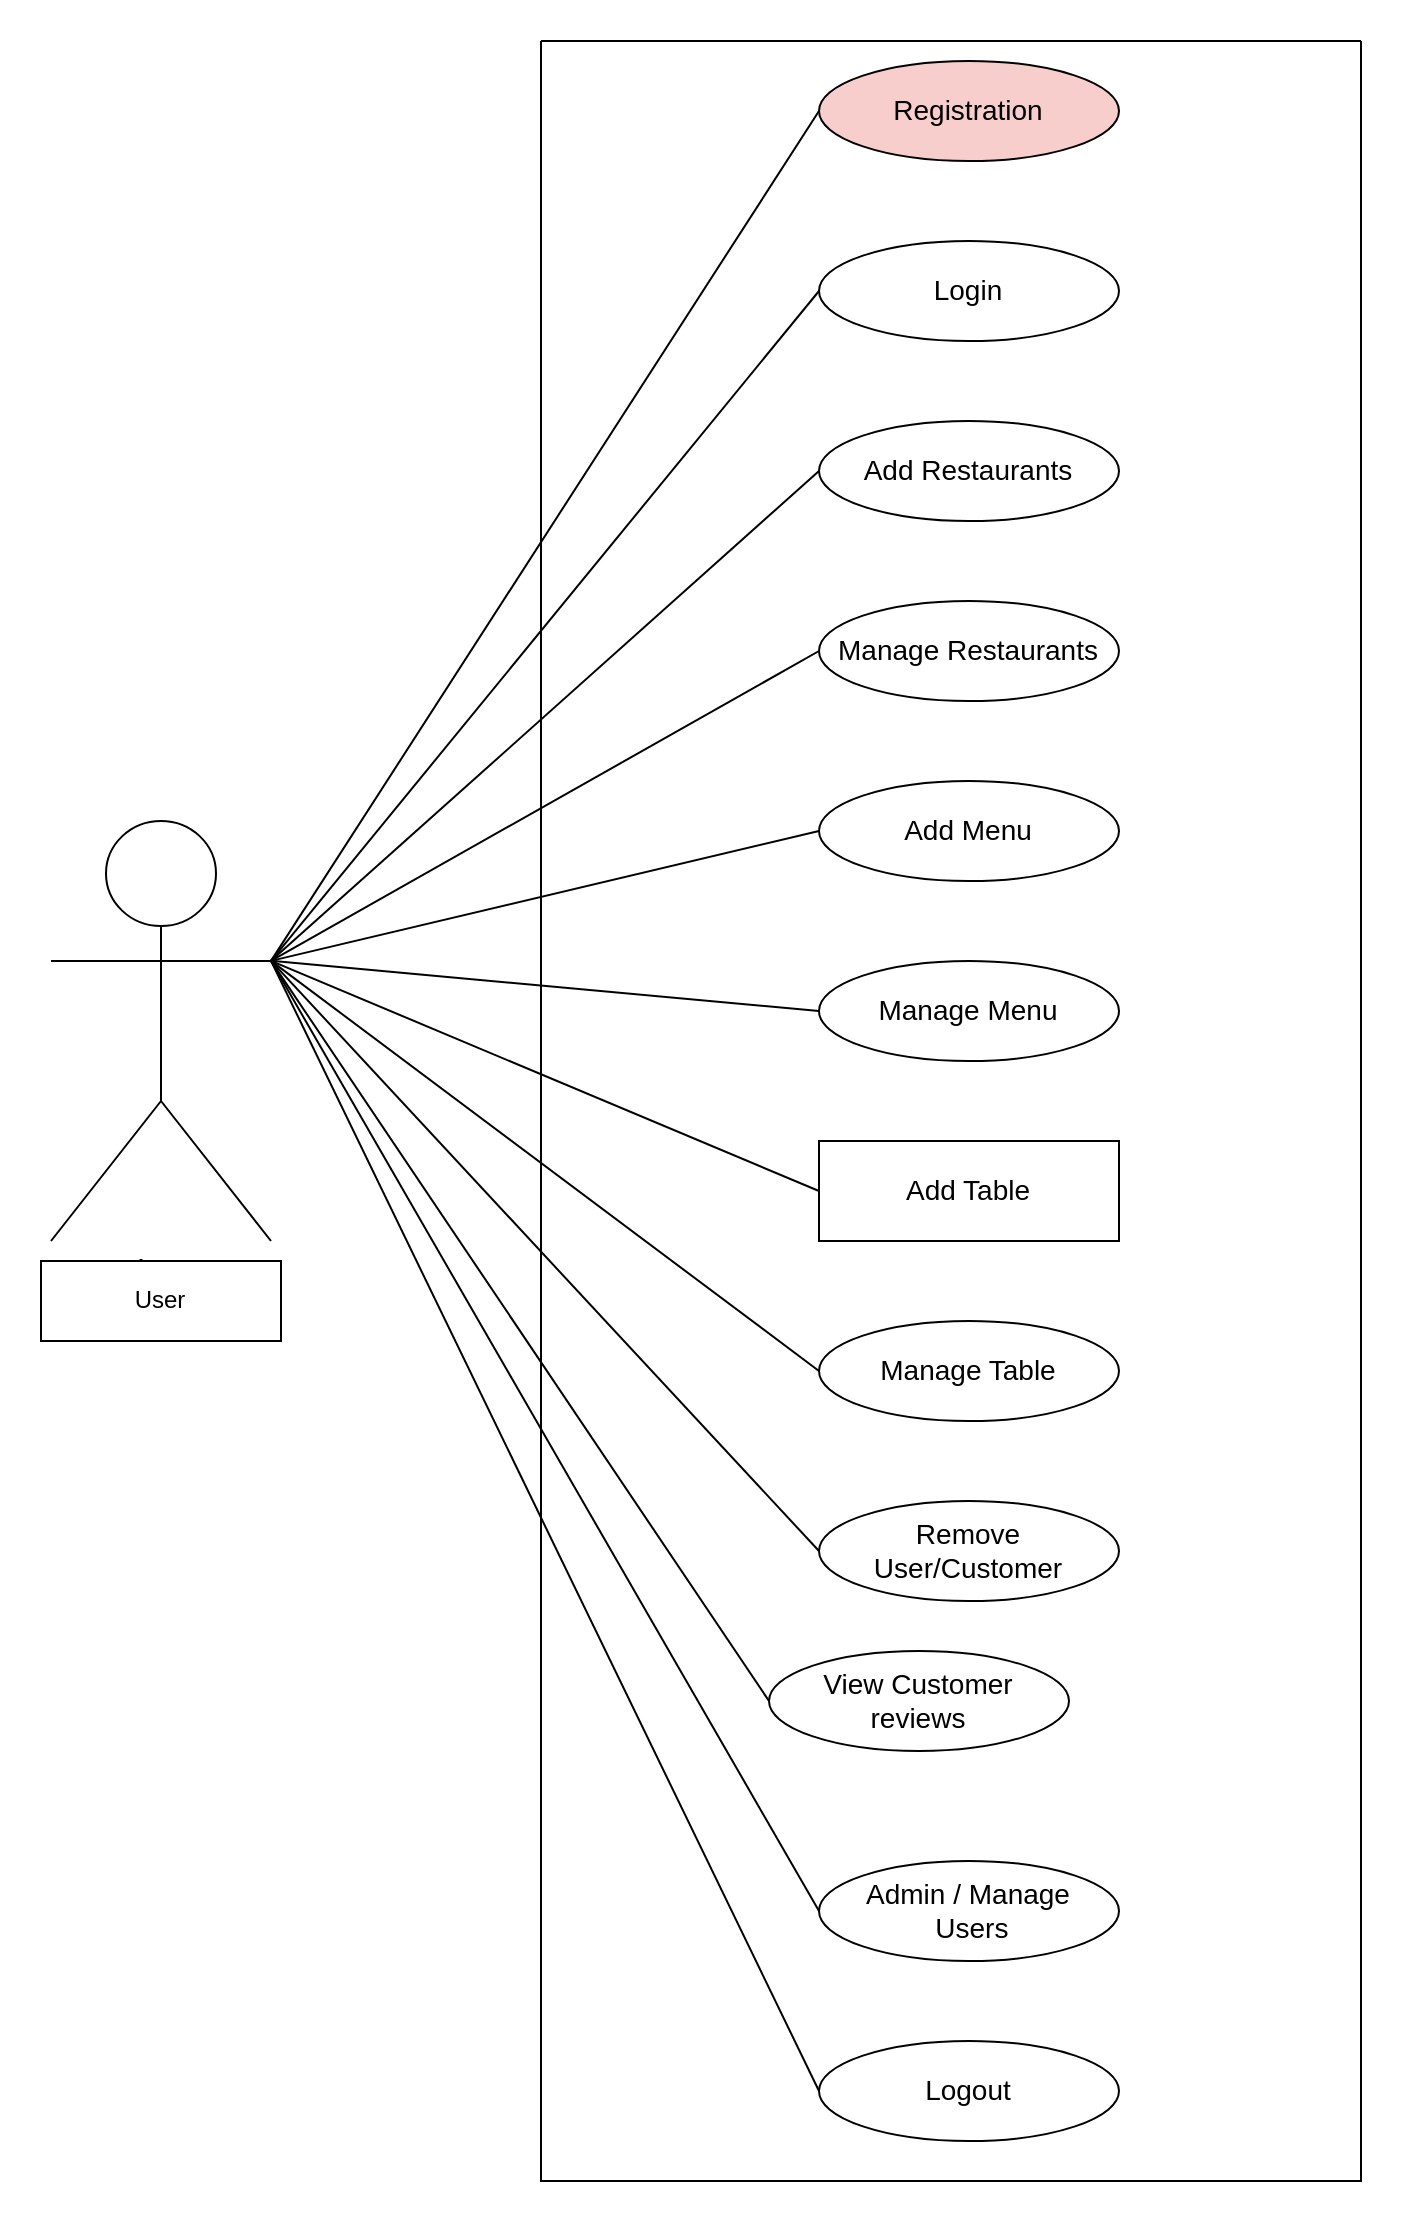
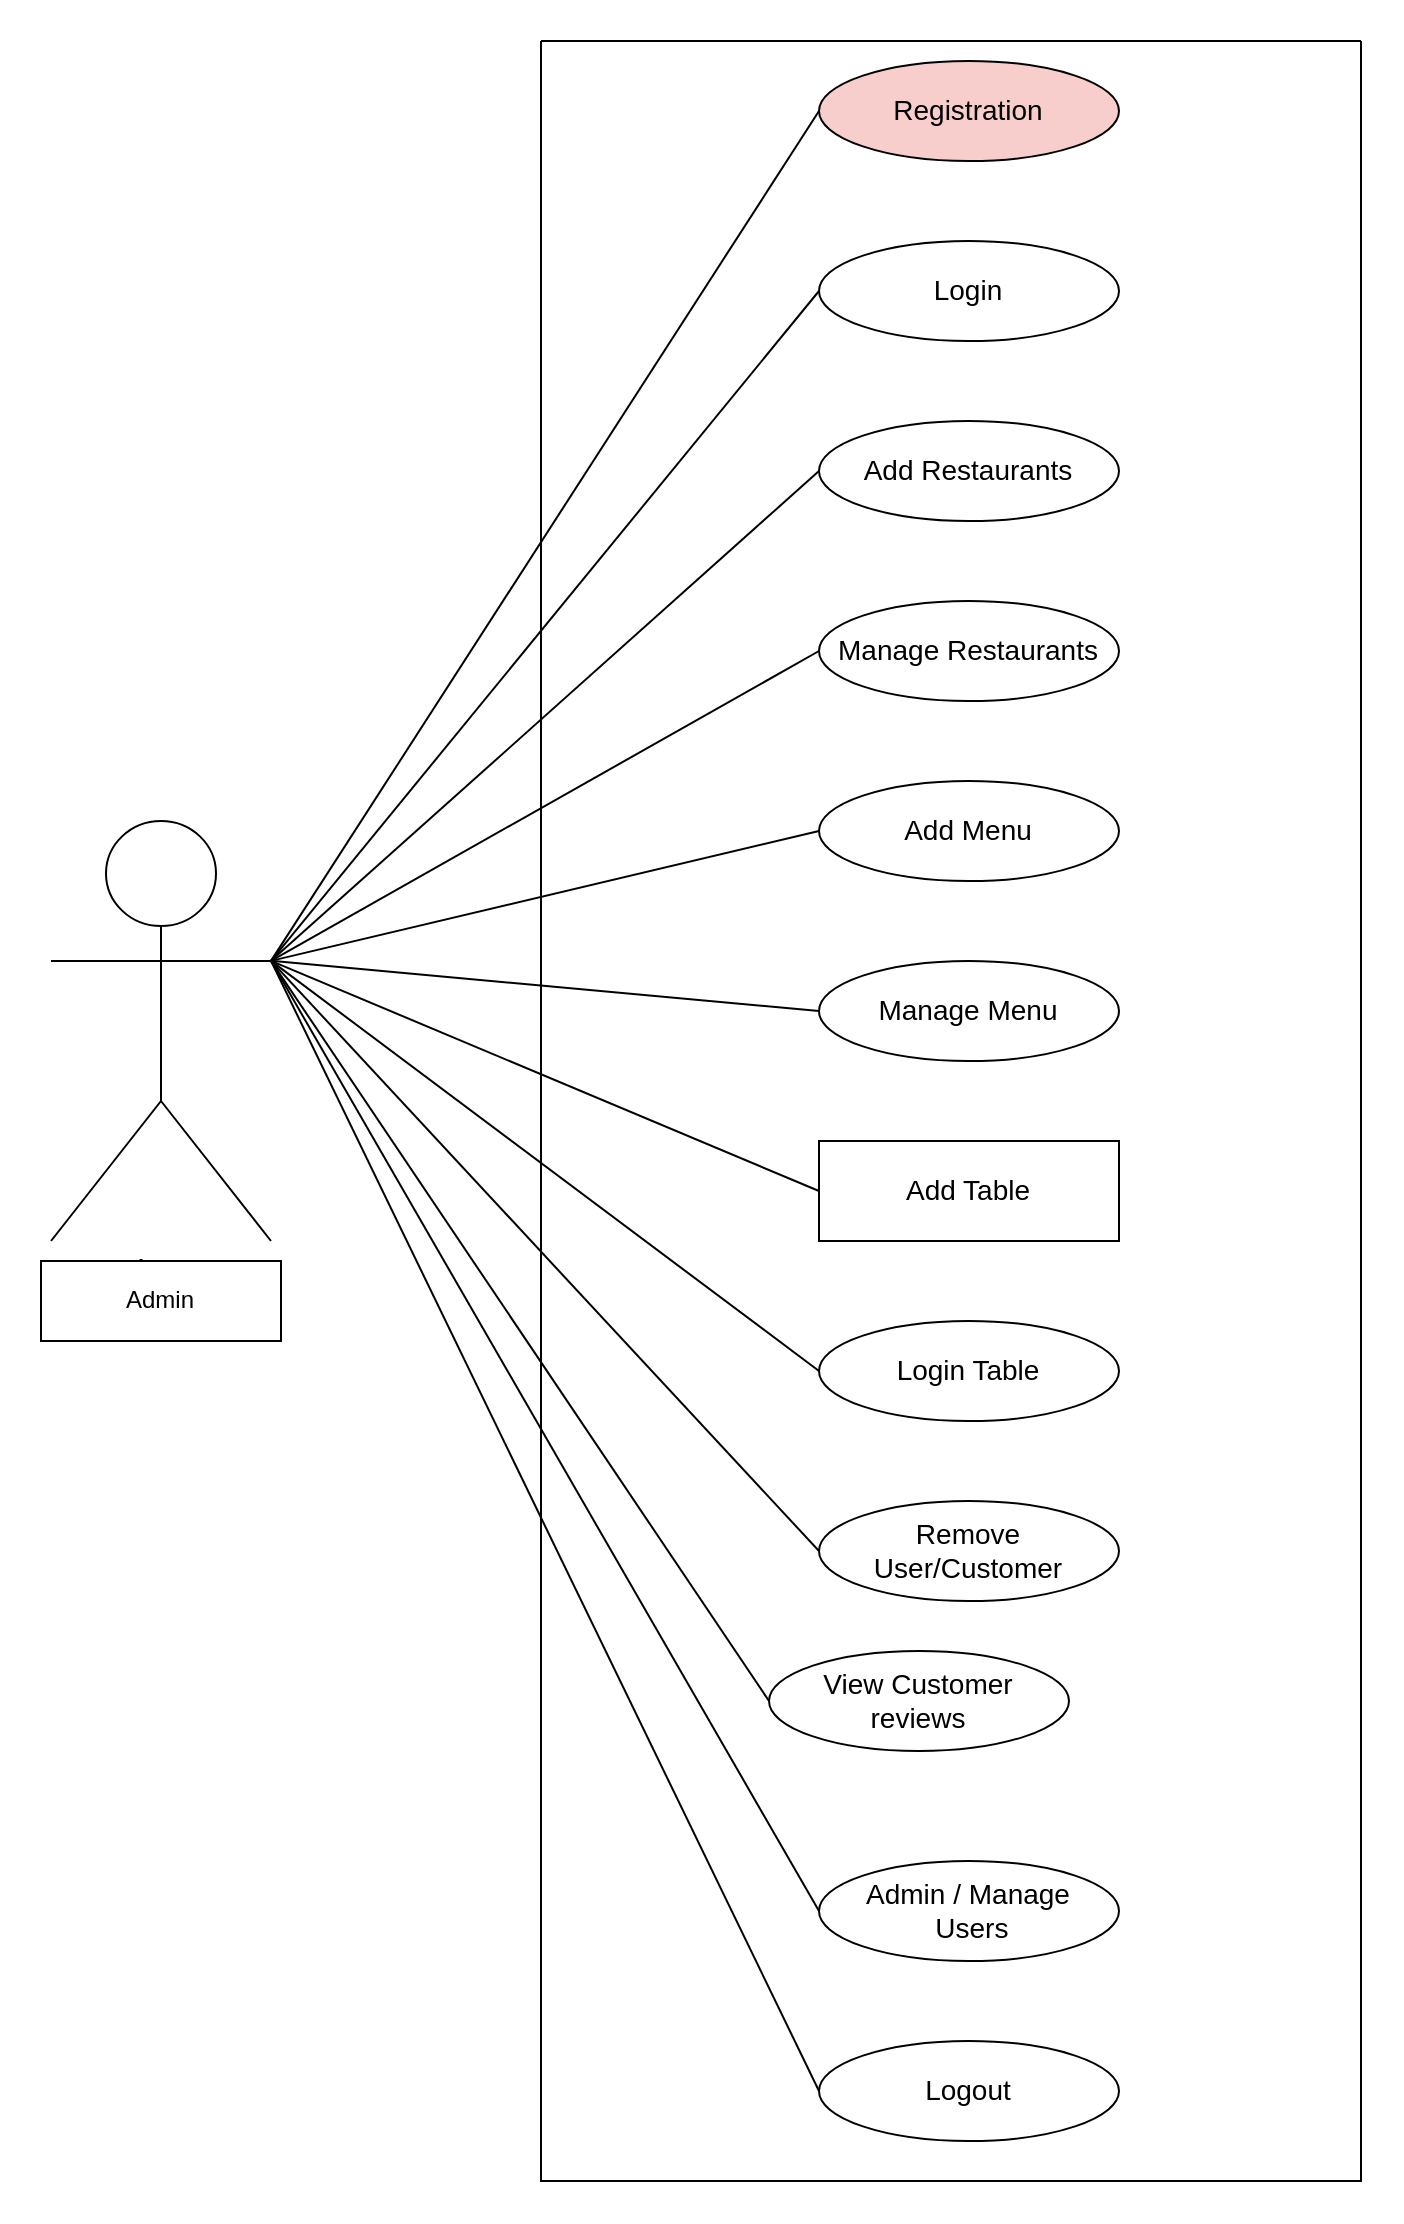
node "User": label "User" -> "Admin"
node "Manage Table": label "Manage Table" -> "Login Table"
